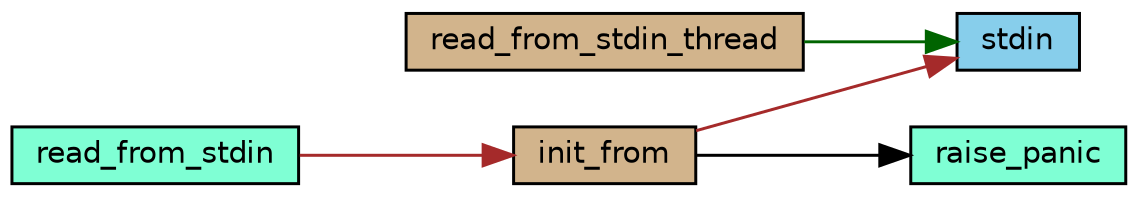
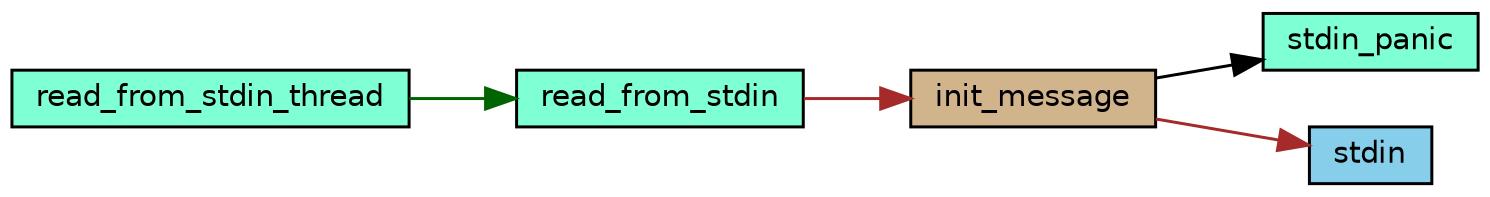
node "read_from_stdin_thread": fillcolor tan -> aquamarine
edge "read_from_stdin_thread" -> "stdin": now "read_from_stdin_thread" -> "read_from_stdin"
node "init_from": label "init_from" -> "init_message"
node "raise_panic": label "raise_panic" -> "stdin_panic"
